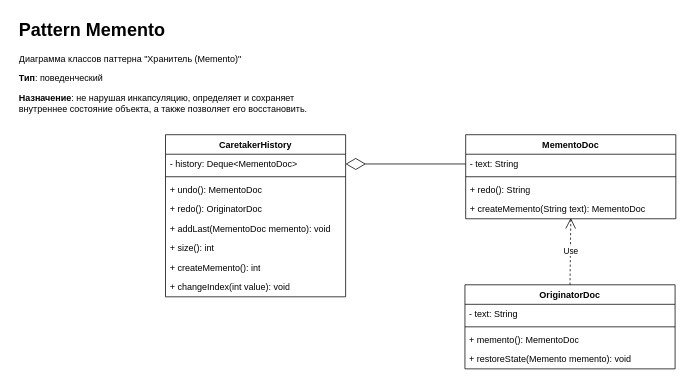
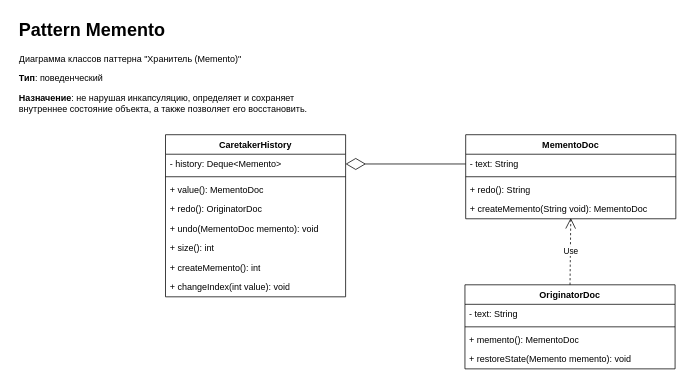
node "- history: Deque<MementoDoc>": label "- history: Deque<MementoDoc>" -> "- history: Deque<Memento>"
node "+ undo(): MementoDoc": label "+ undo(): MementoDoc" -> "+ value(): MementoDoc"
node "+ createMemento(String text): MementoDoc": label "+ createMemento(String text): MementoDoc" -> "+ createMemento(String void): MementoDoc"
node "+ addLast(MementoDoc memento): void": label "+ addLast(MementoDoc memento): void" -> "+ undo(MementoDoc memento): void"
